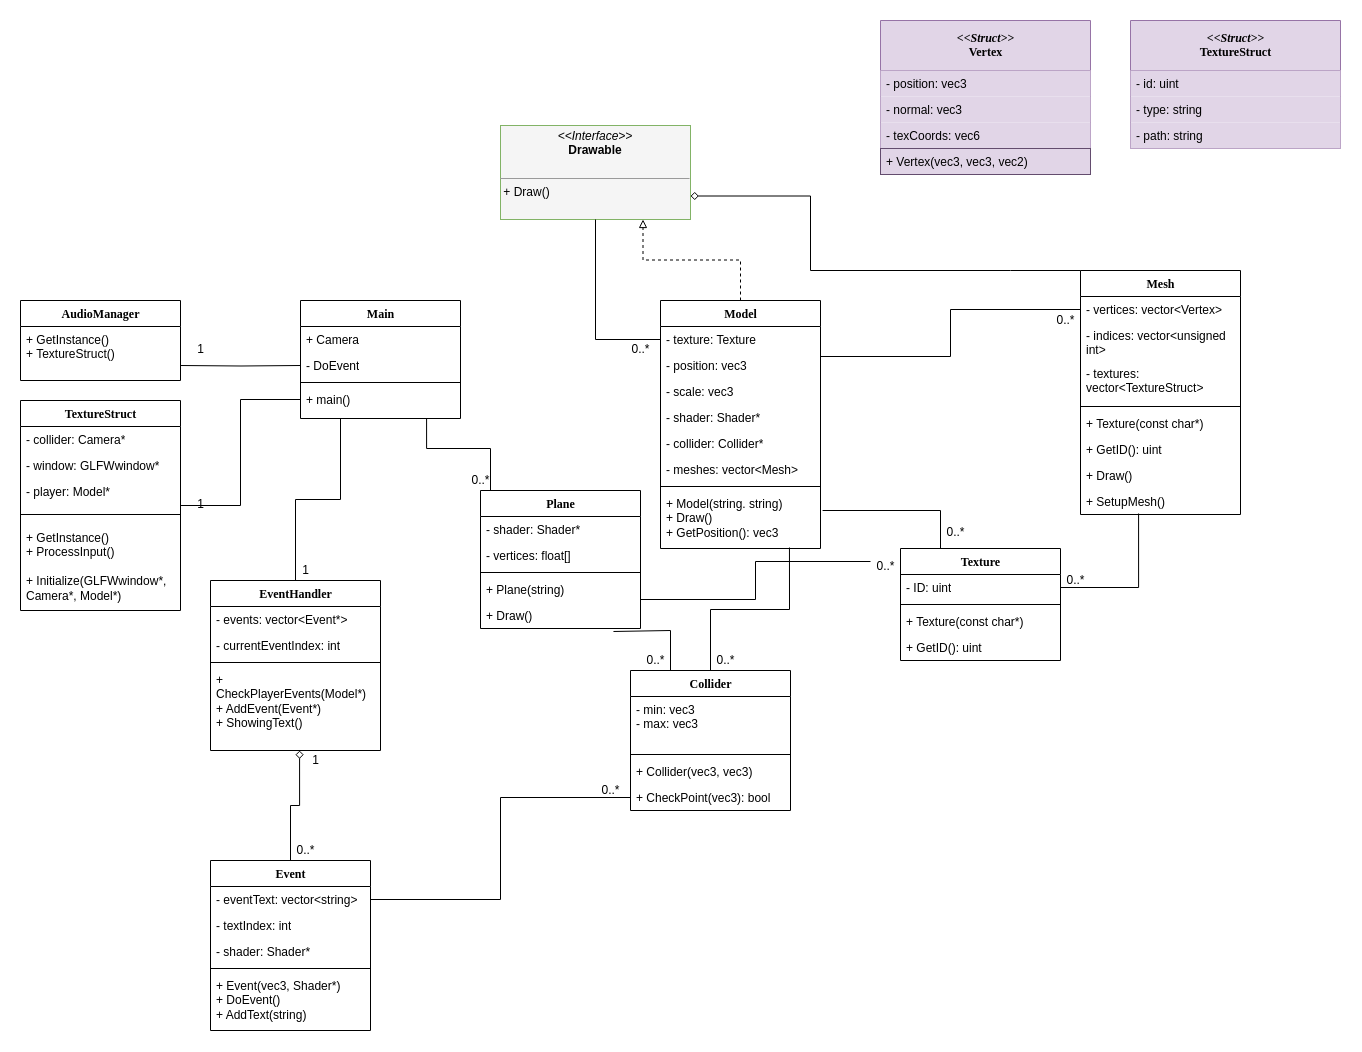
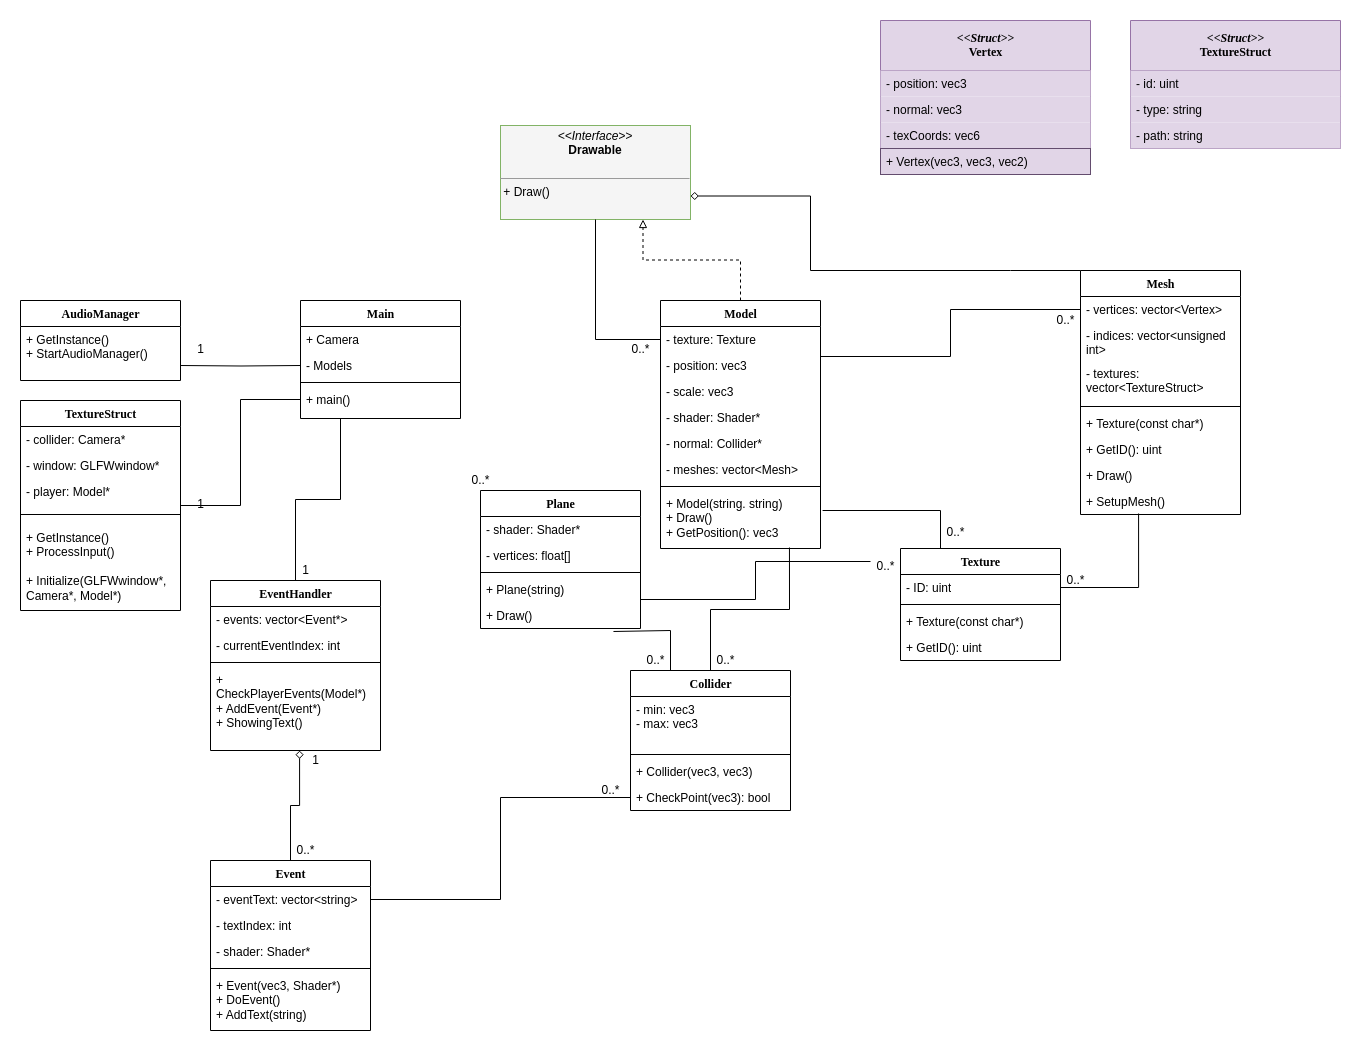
node "+ GetInstance() + TextureStruct()": label "+ GetInstance() + TextureStruct()" -> "+ GetInstance() + StartAudioManager()"
node "- DoEvent": label "- DoEvent" -> "- Models"
node "- collider: Collider*": label "- collider: Collider*" -> "- normal: Collider*"
edge "+ main()" -- "Plane": removed
